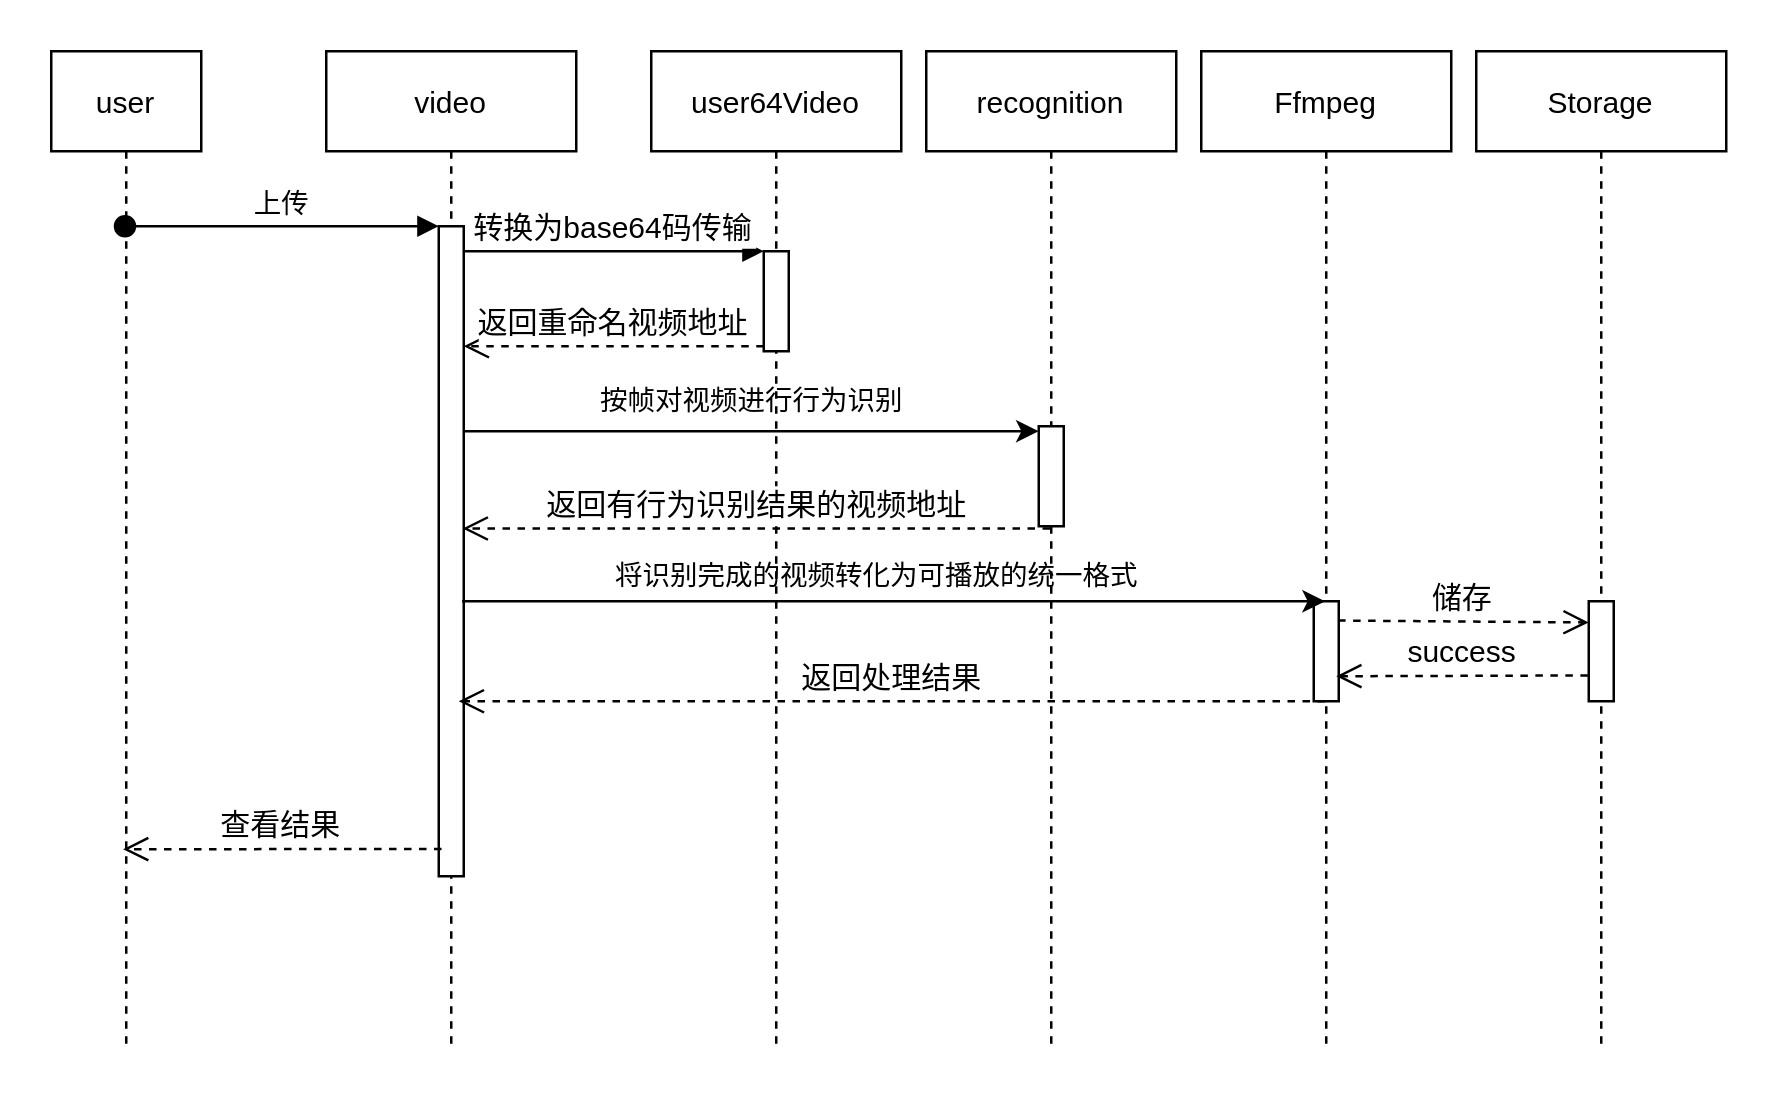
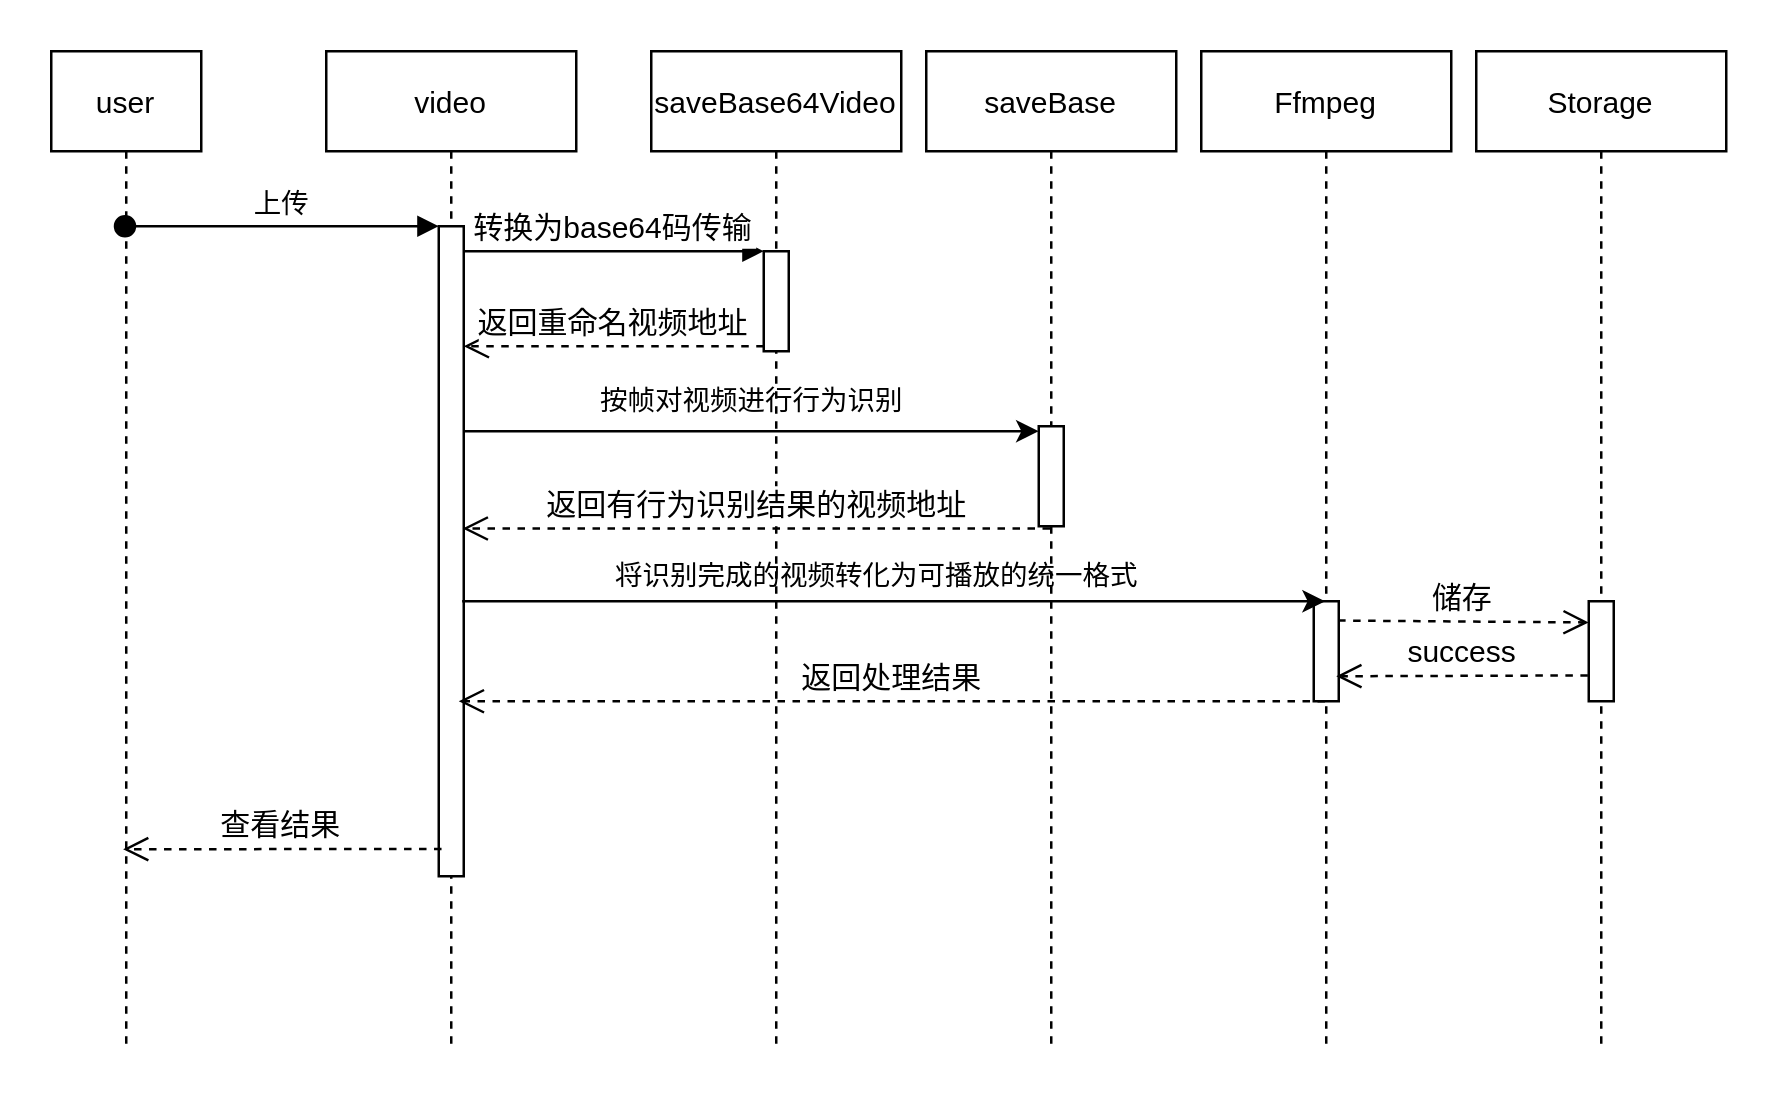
node "user64Video": label "user64Video" -> "saveBase64Video"
node "recognition": label "recognition" -> "saveBase"
